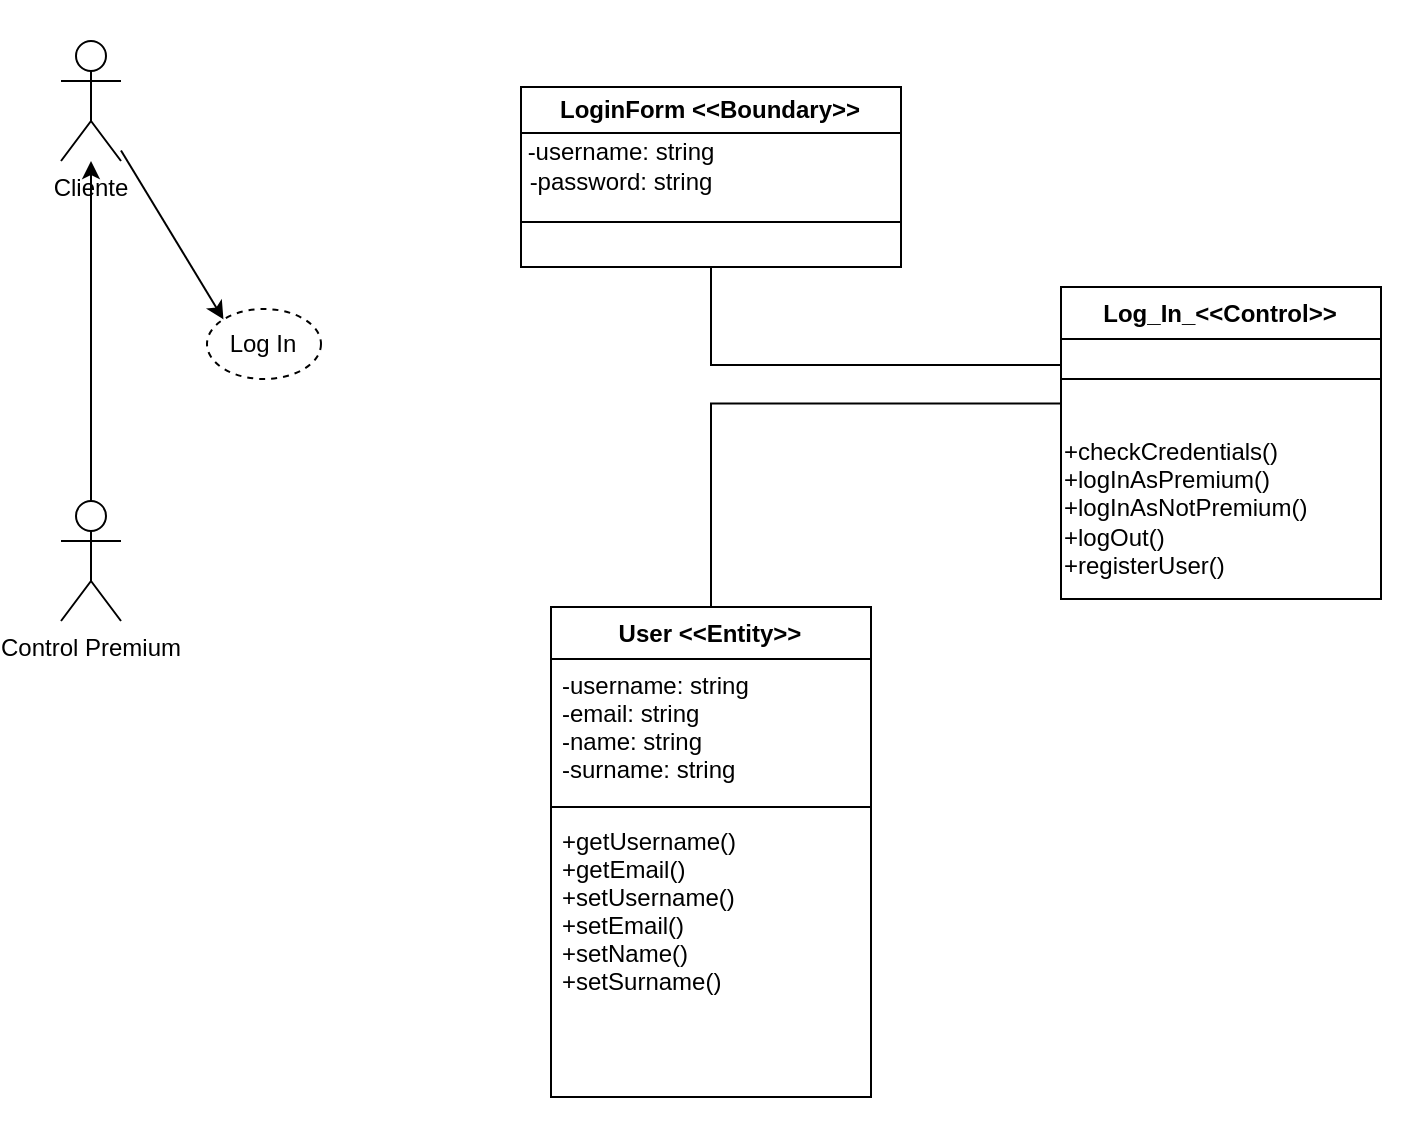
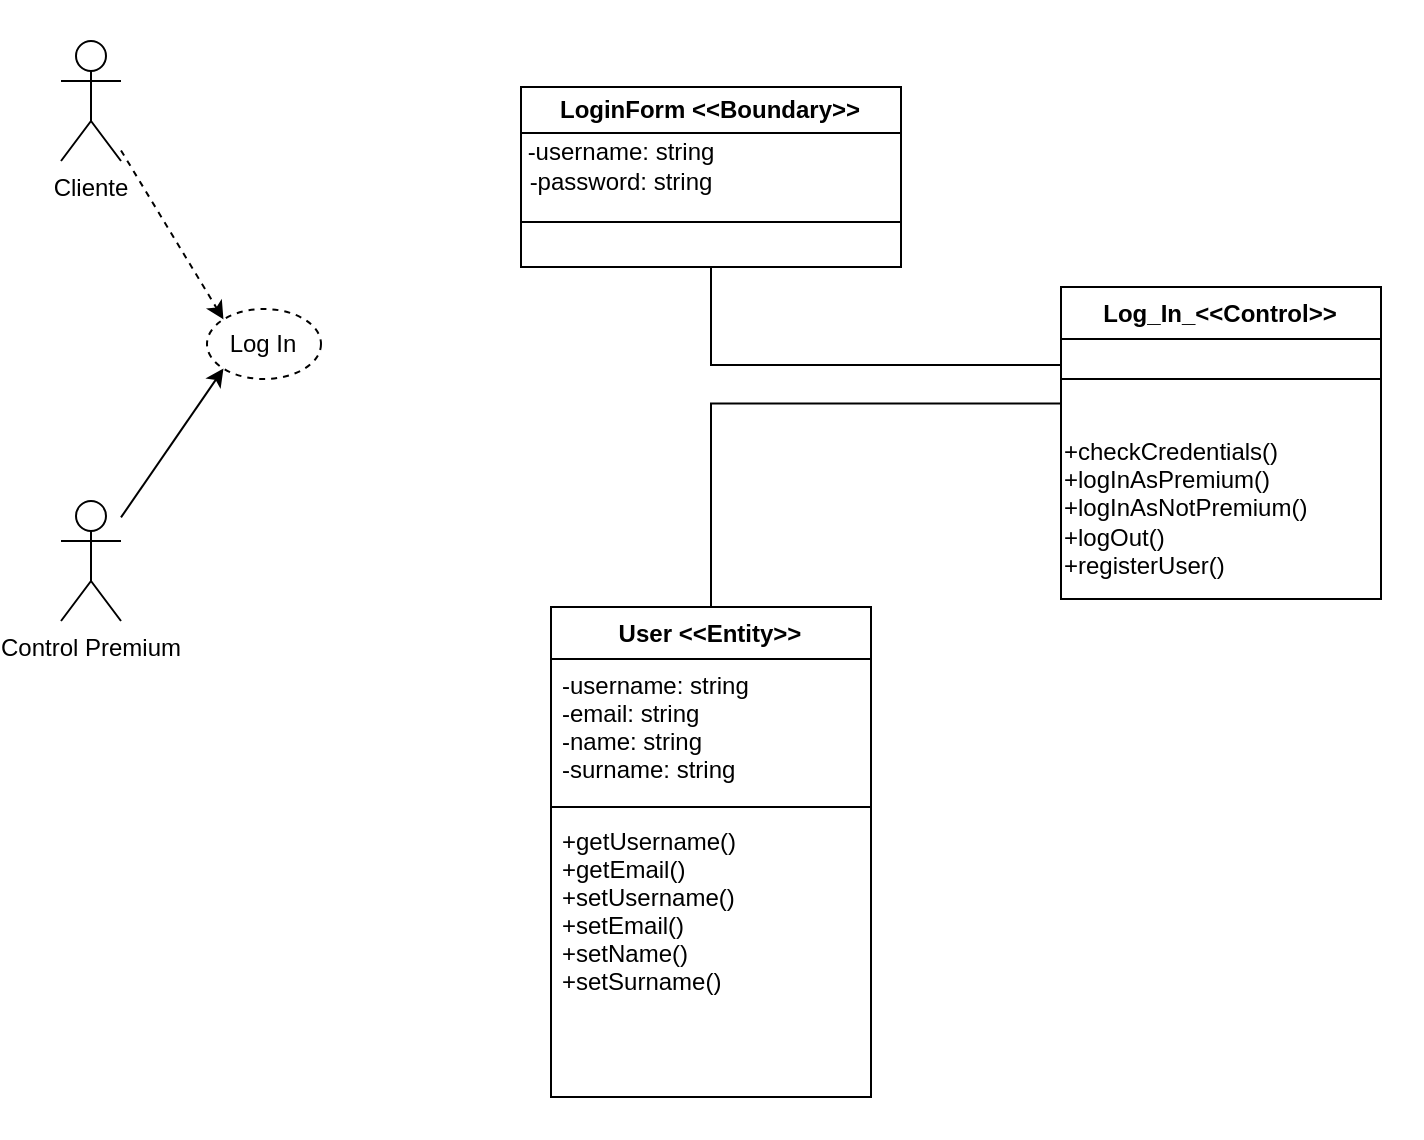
edge "Cliente" -> "Log In": style solid -> dashed
edge "Control Premium" -> "Cliente": now "Control Premium" -> "Log In"
